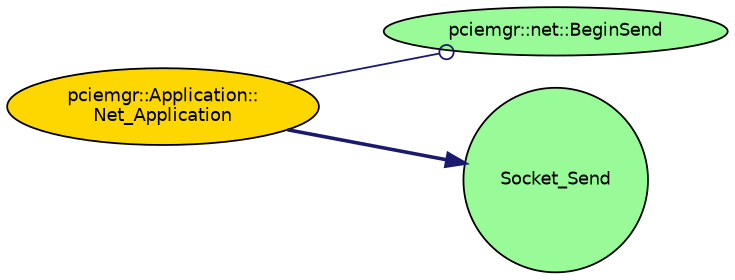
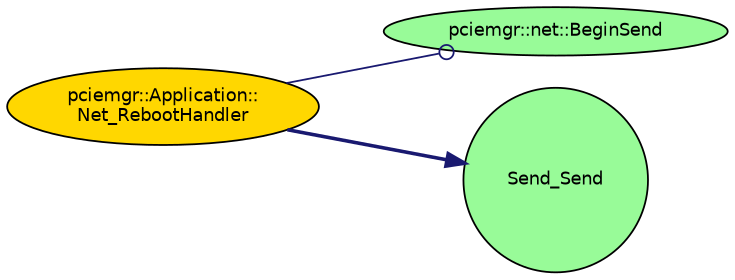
node "pciemgr::Application:: Net_Application": label "pciemgr::Application:: Net_Application" -> "pciemgr::Application:: Net_RebootHandler"
node "Socket_Send": label "Socket_Send" -> "Send_Send"
